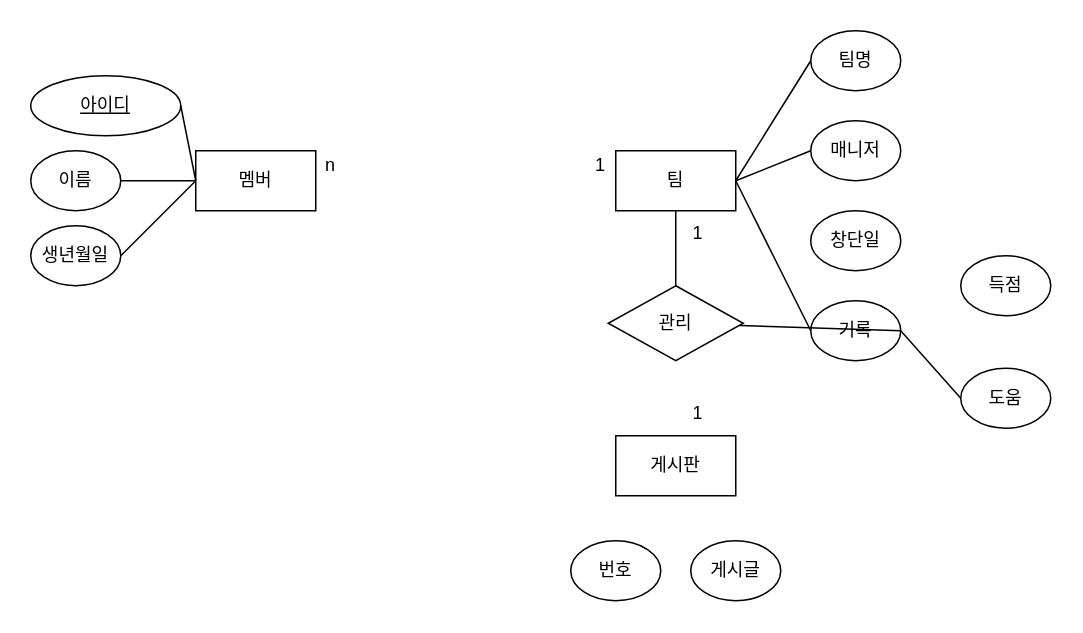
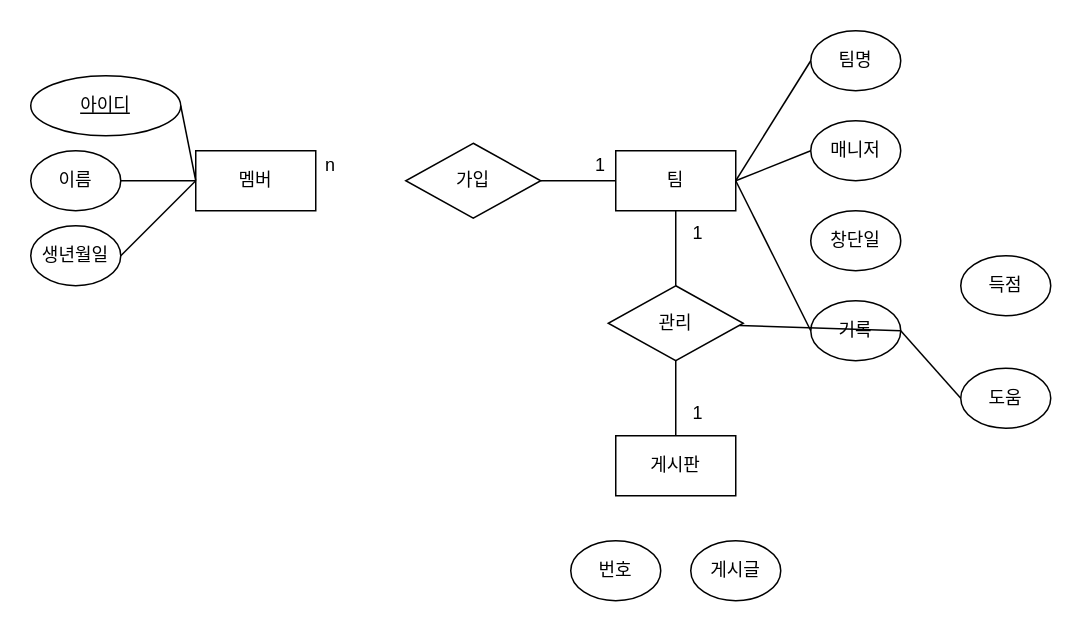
node "가입": added
edge "가입" -- "팀": added
edge "관리" -- "게시판": added
